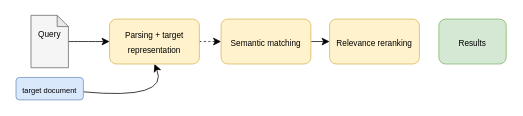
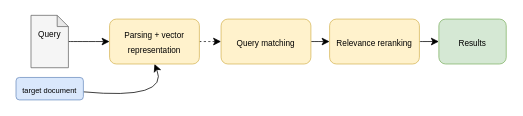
node "Parsing + target representation": label "Parsing + target representation" -> "Parsing + vector representation"
node "Semantic matching": label "Semantic matching" -> "Query matching"
edge "Relevance reranking" -> "Results": added
